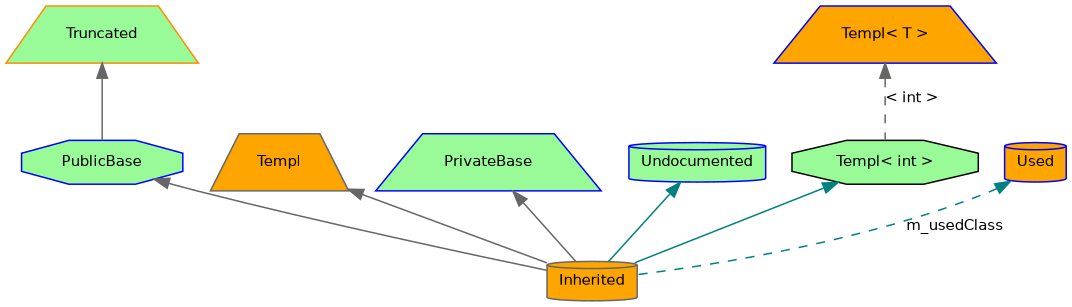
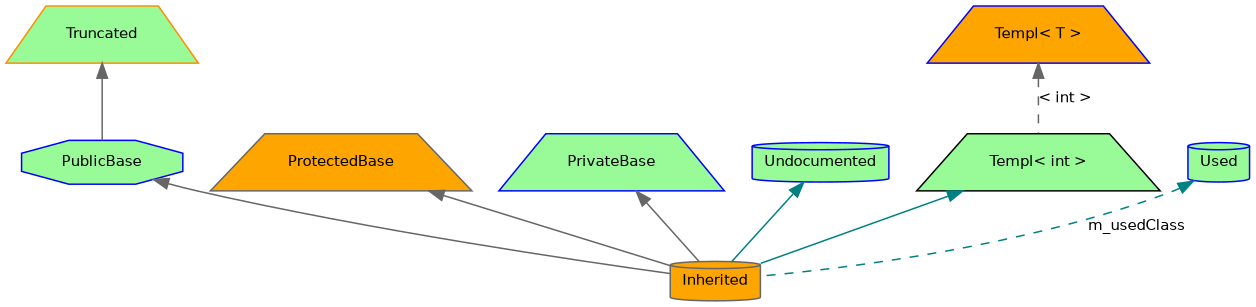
node "Templ": label "Templ" -> "ProtectedBase"
node "Templ< int >": shape octagon -> trapezium
node "Used": fillcolor orange -> palegreen
